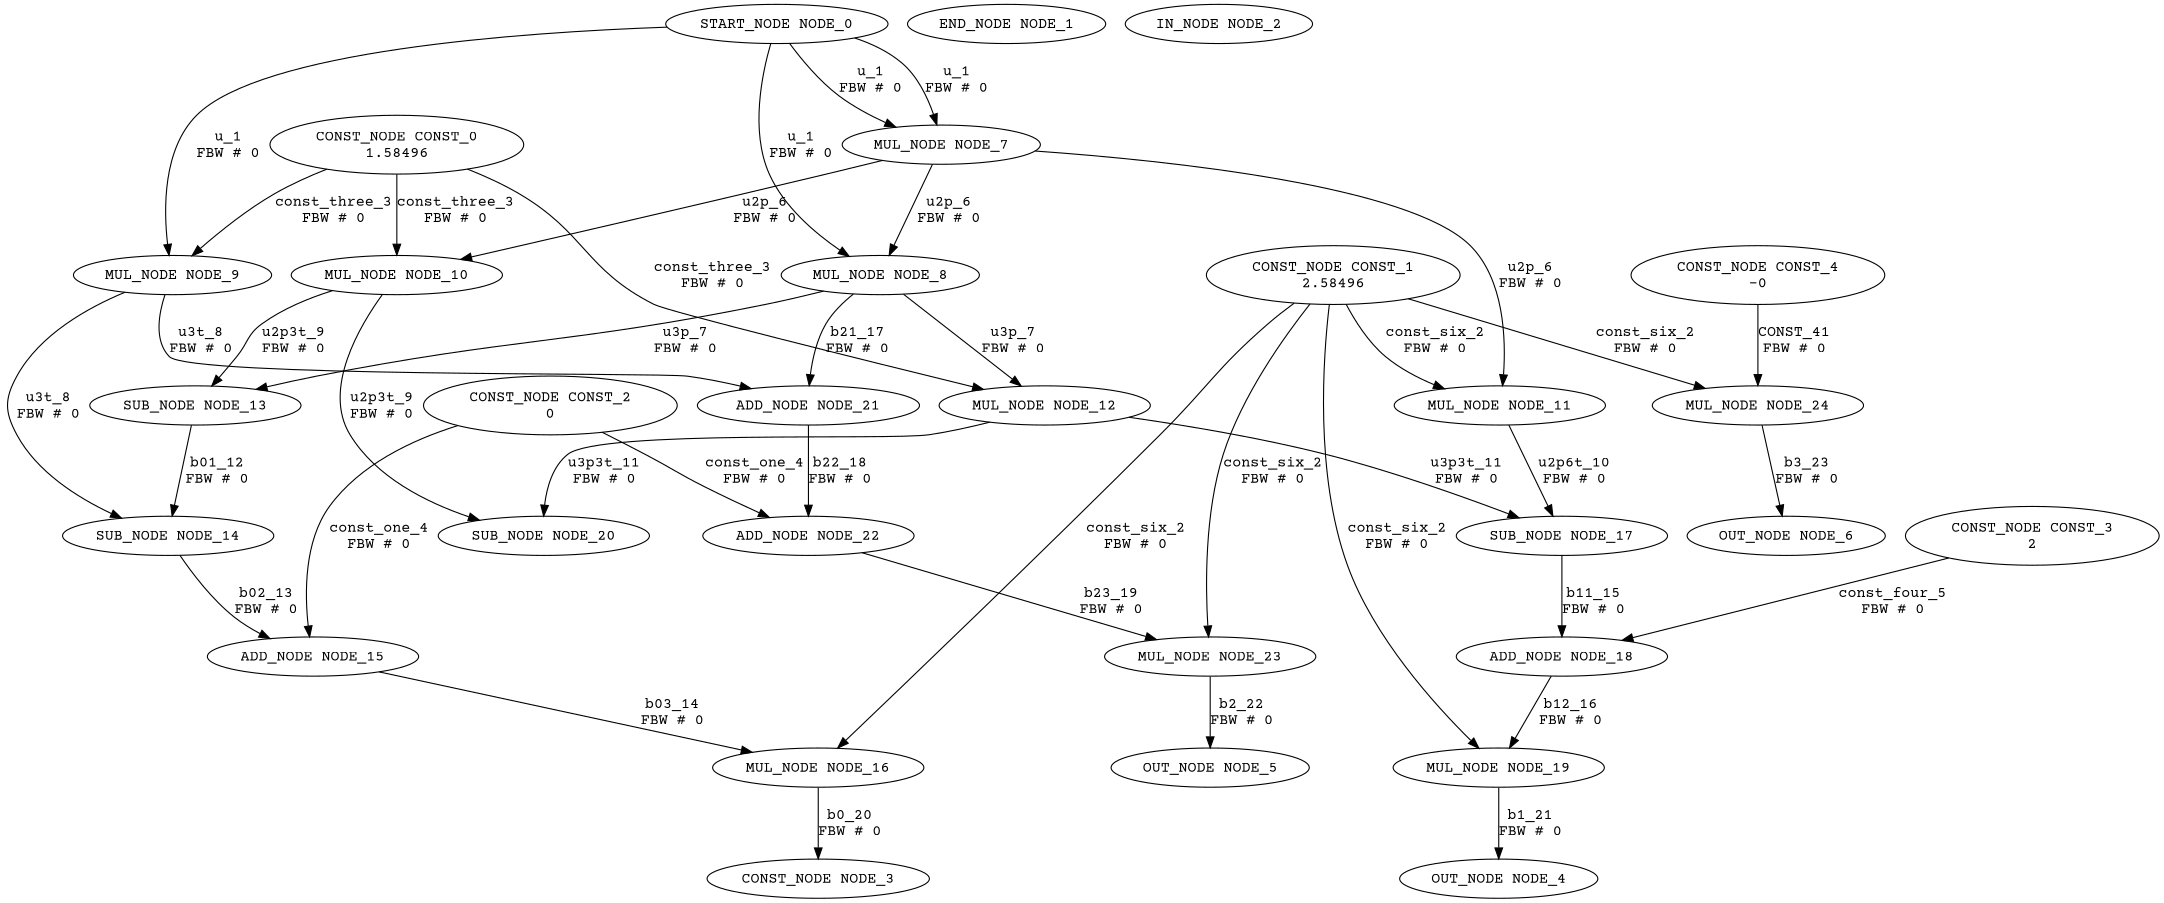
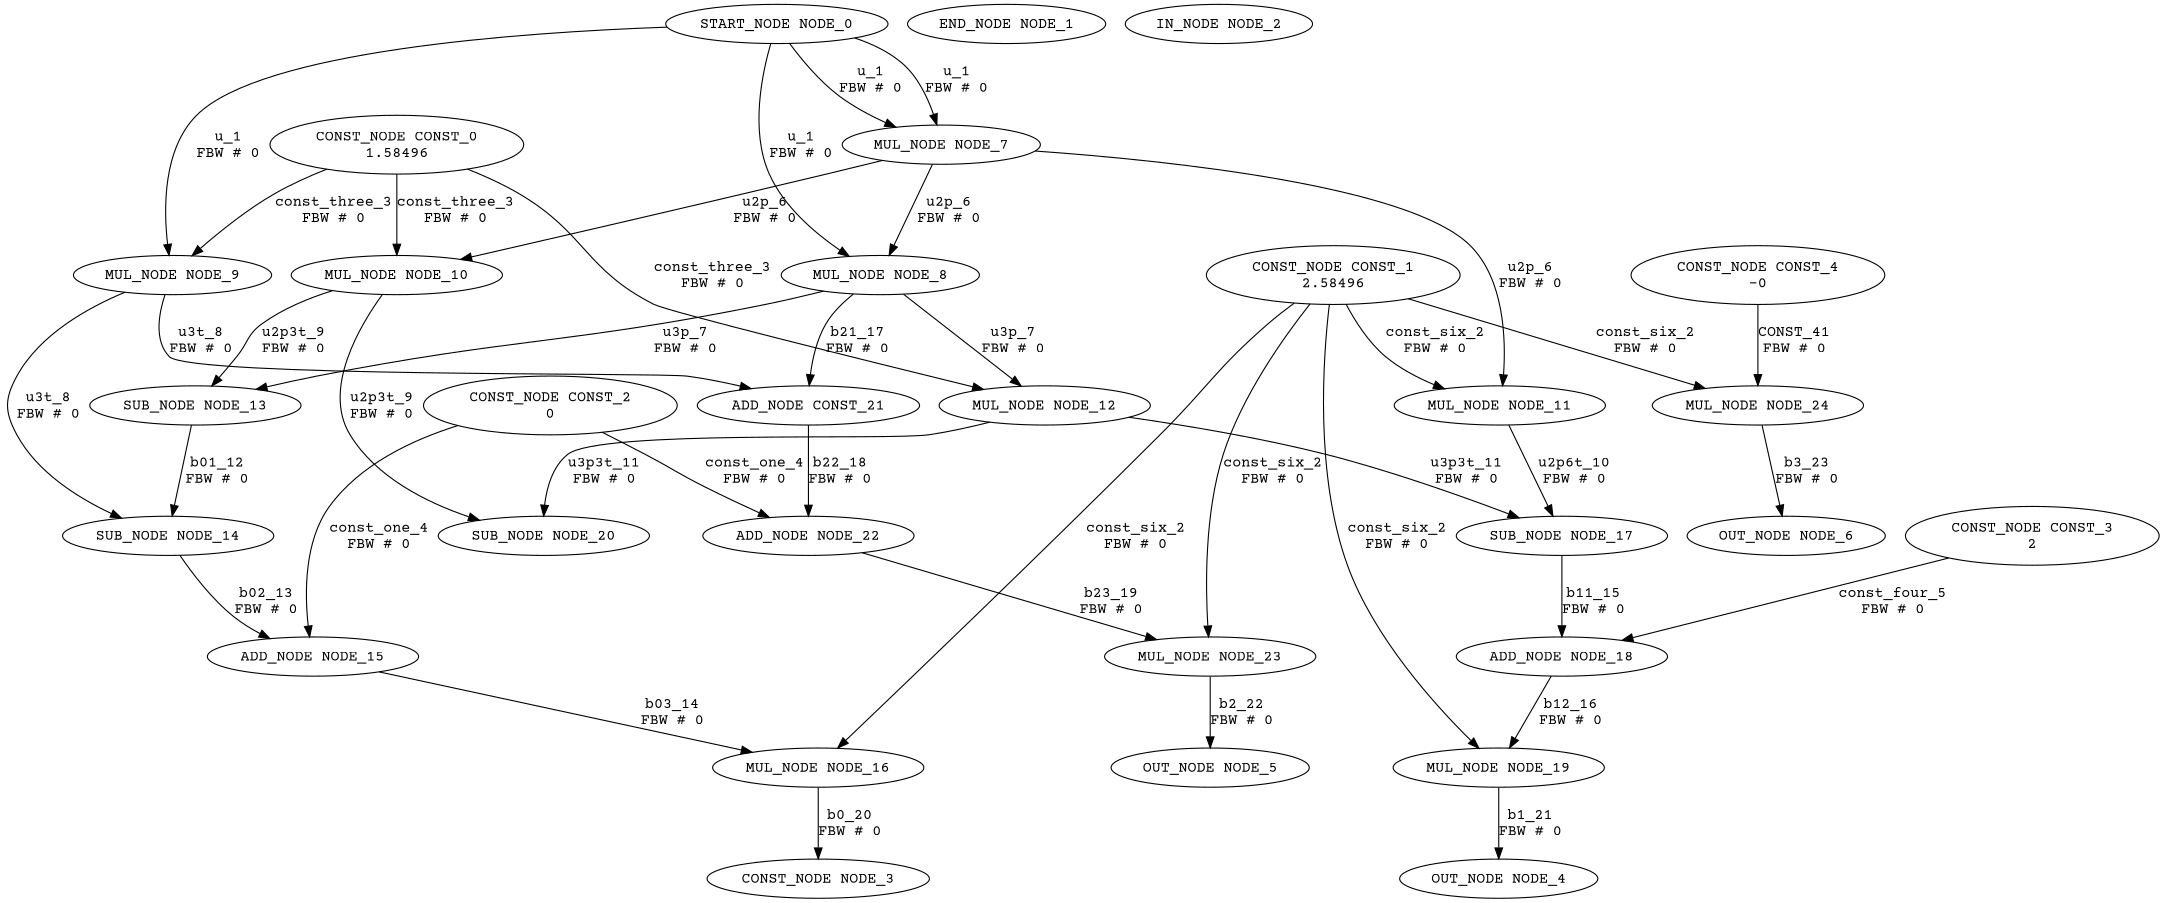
node "ADD_NODE NODE_21": label "ADD_NODE NODE_21" -> "ADD_NODE CONST_21"
